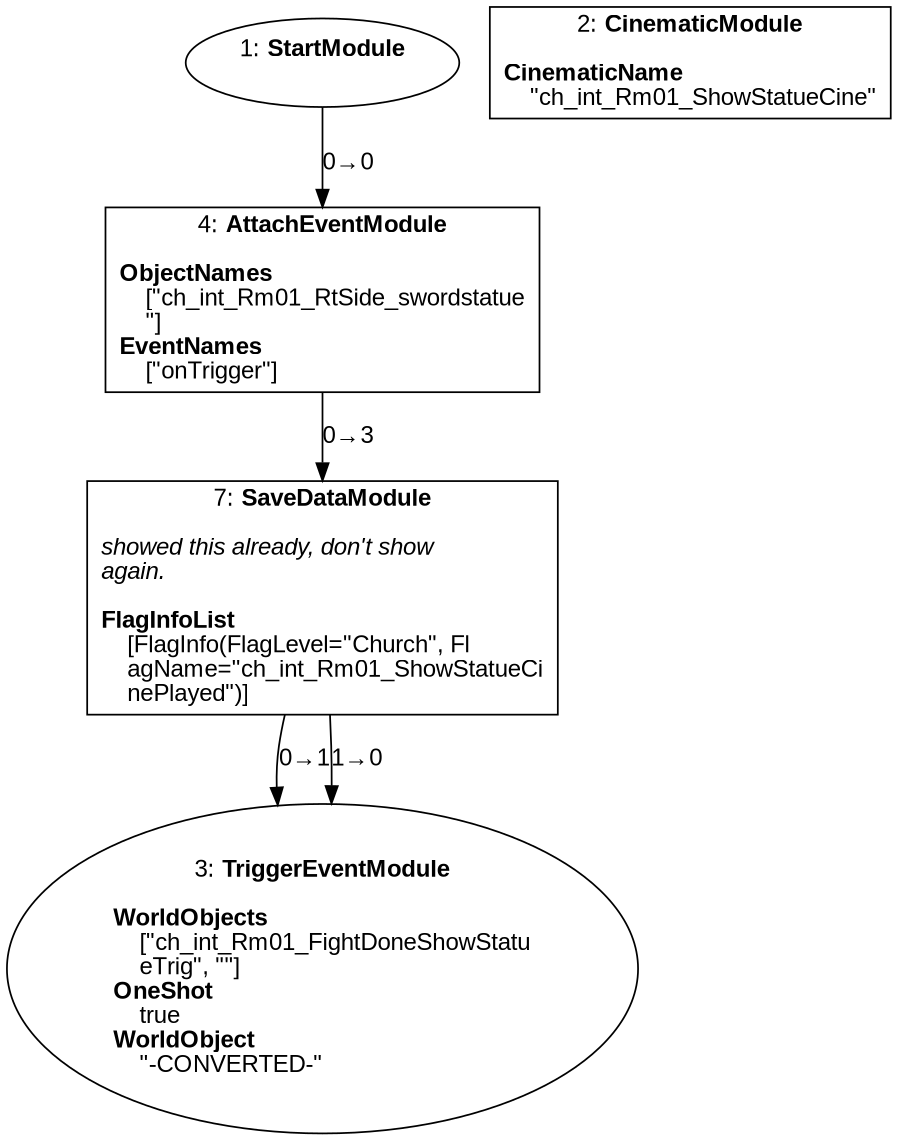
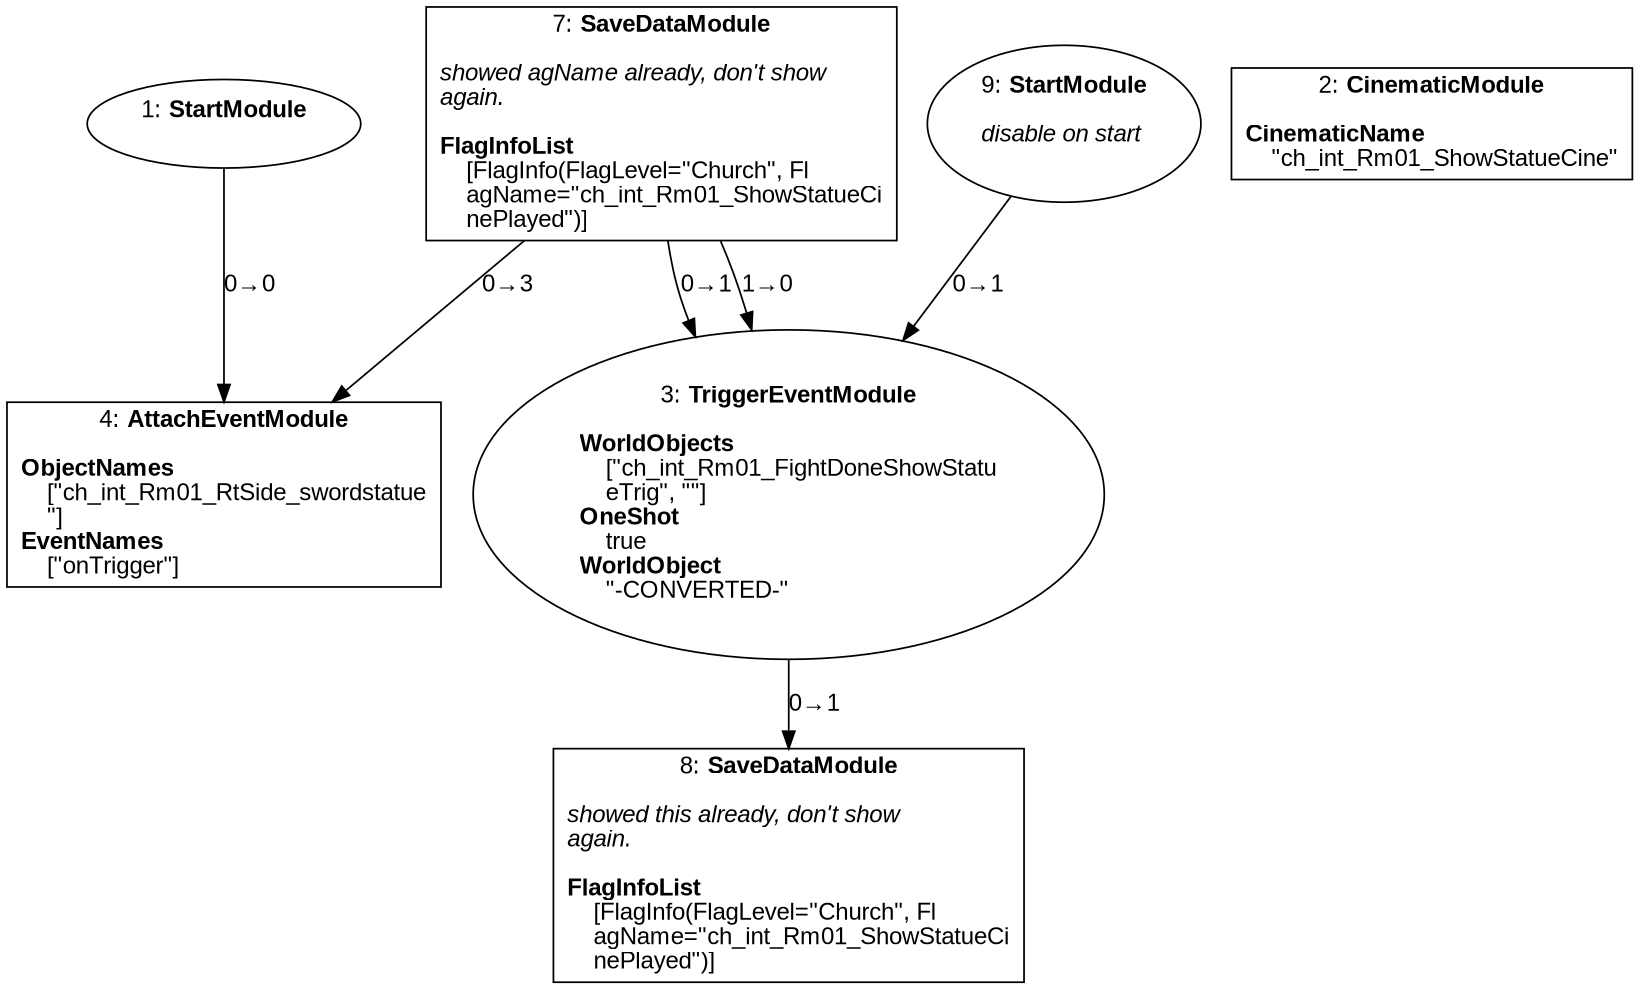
node "9:": added
edge "4:" -> "7:": reversed
node "7:": text "showed this already, don't show" -> "showed agName already, don't show"
node "8:": added
